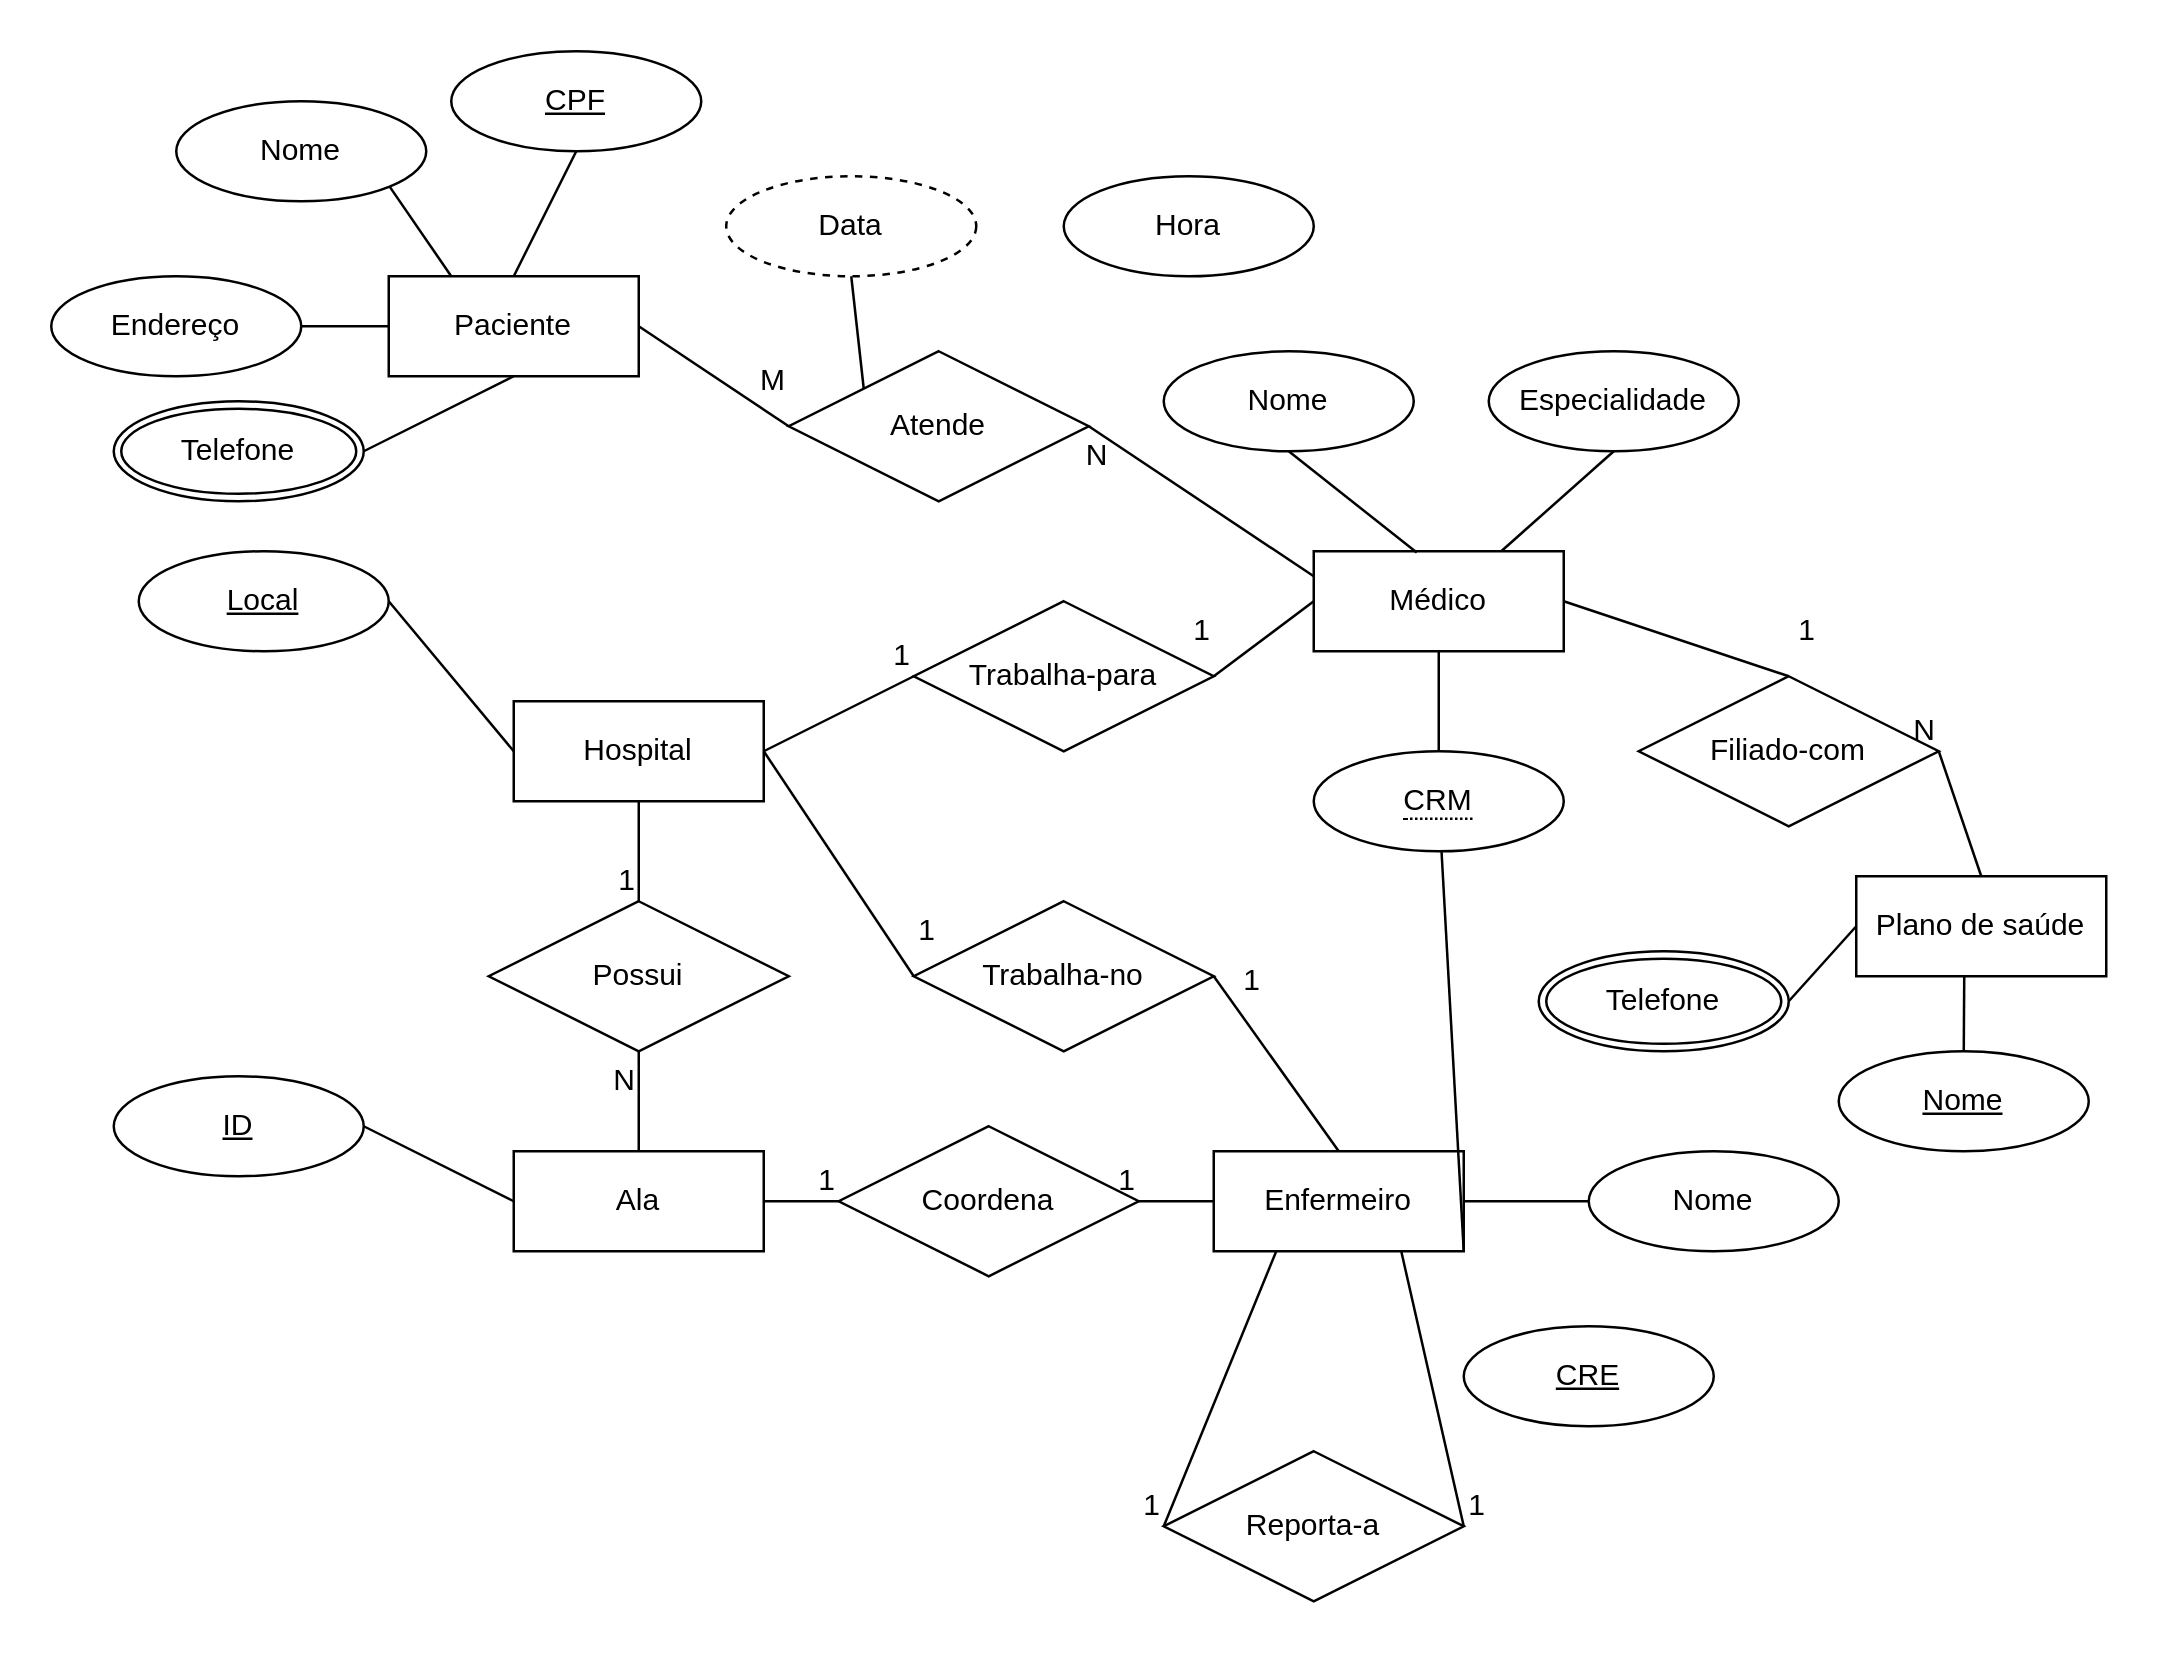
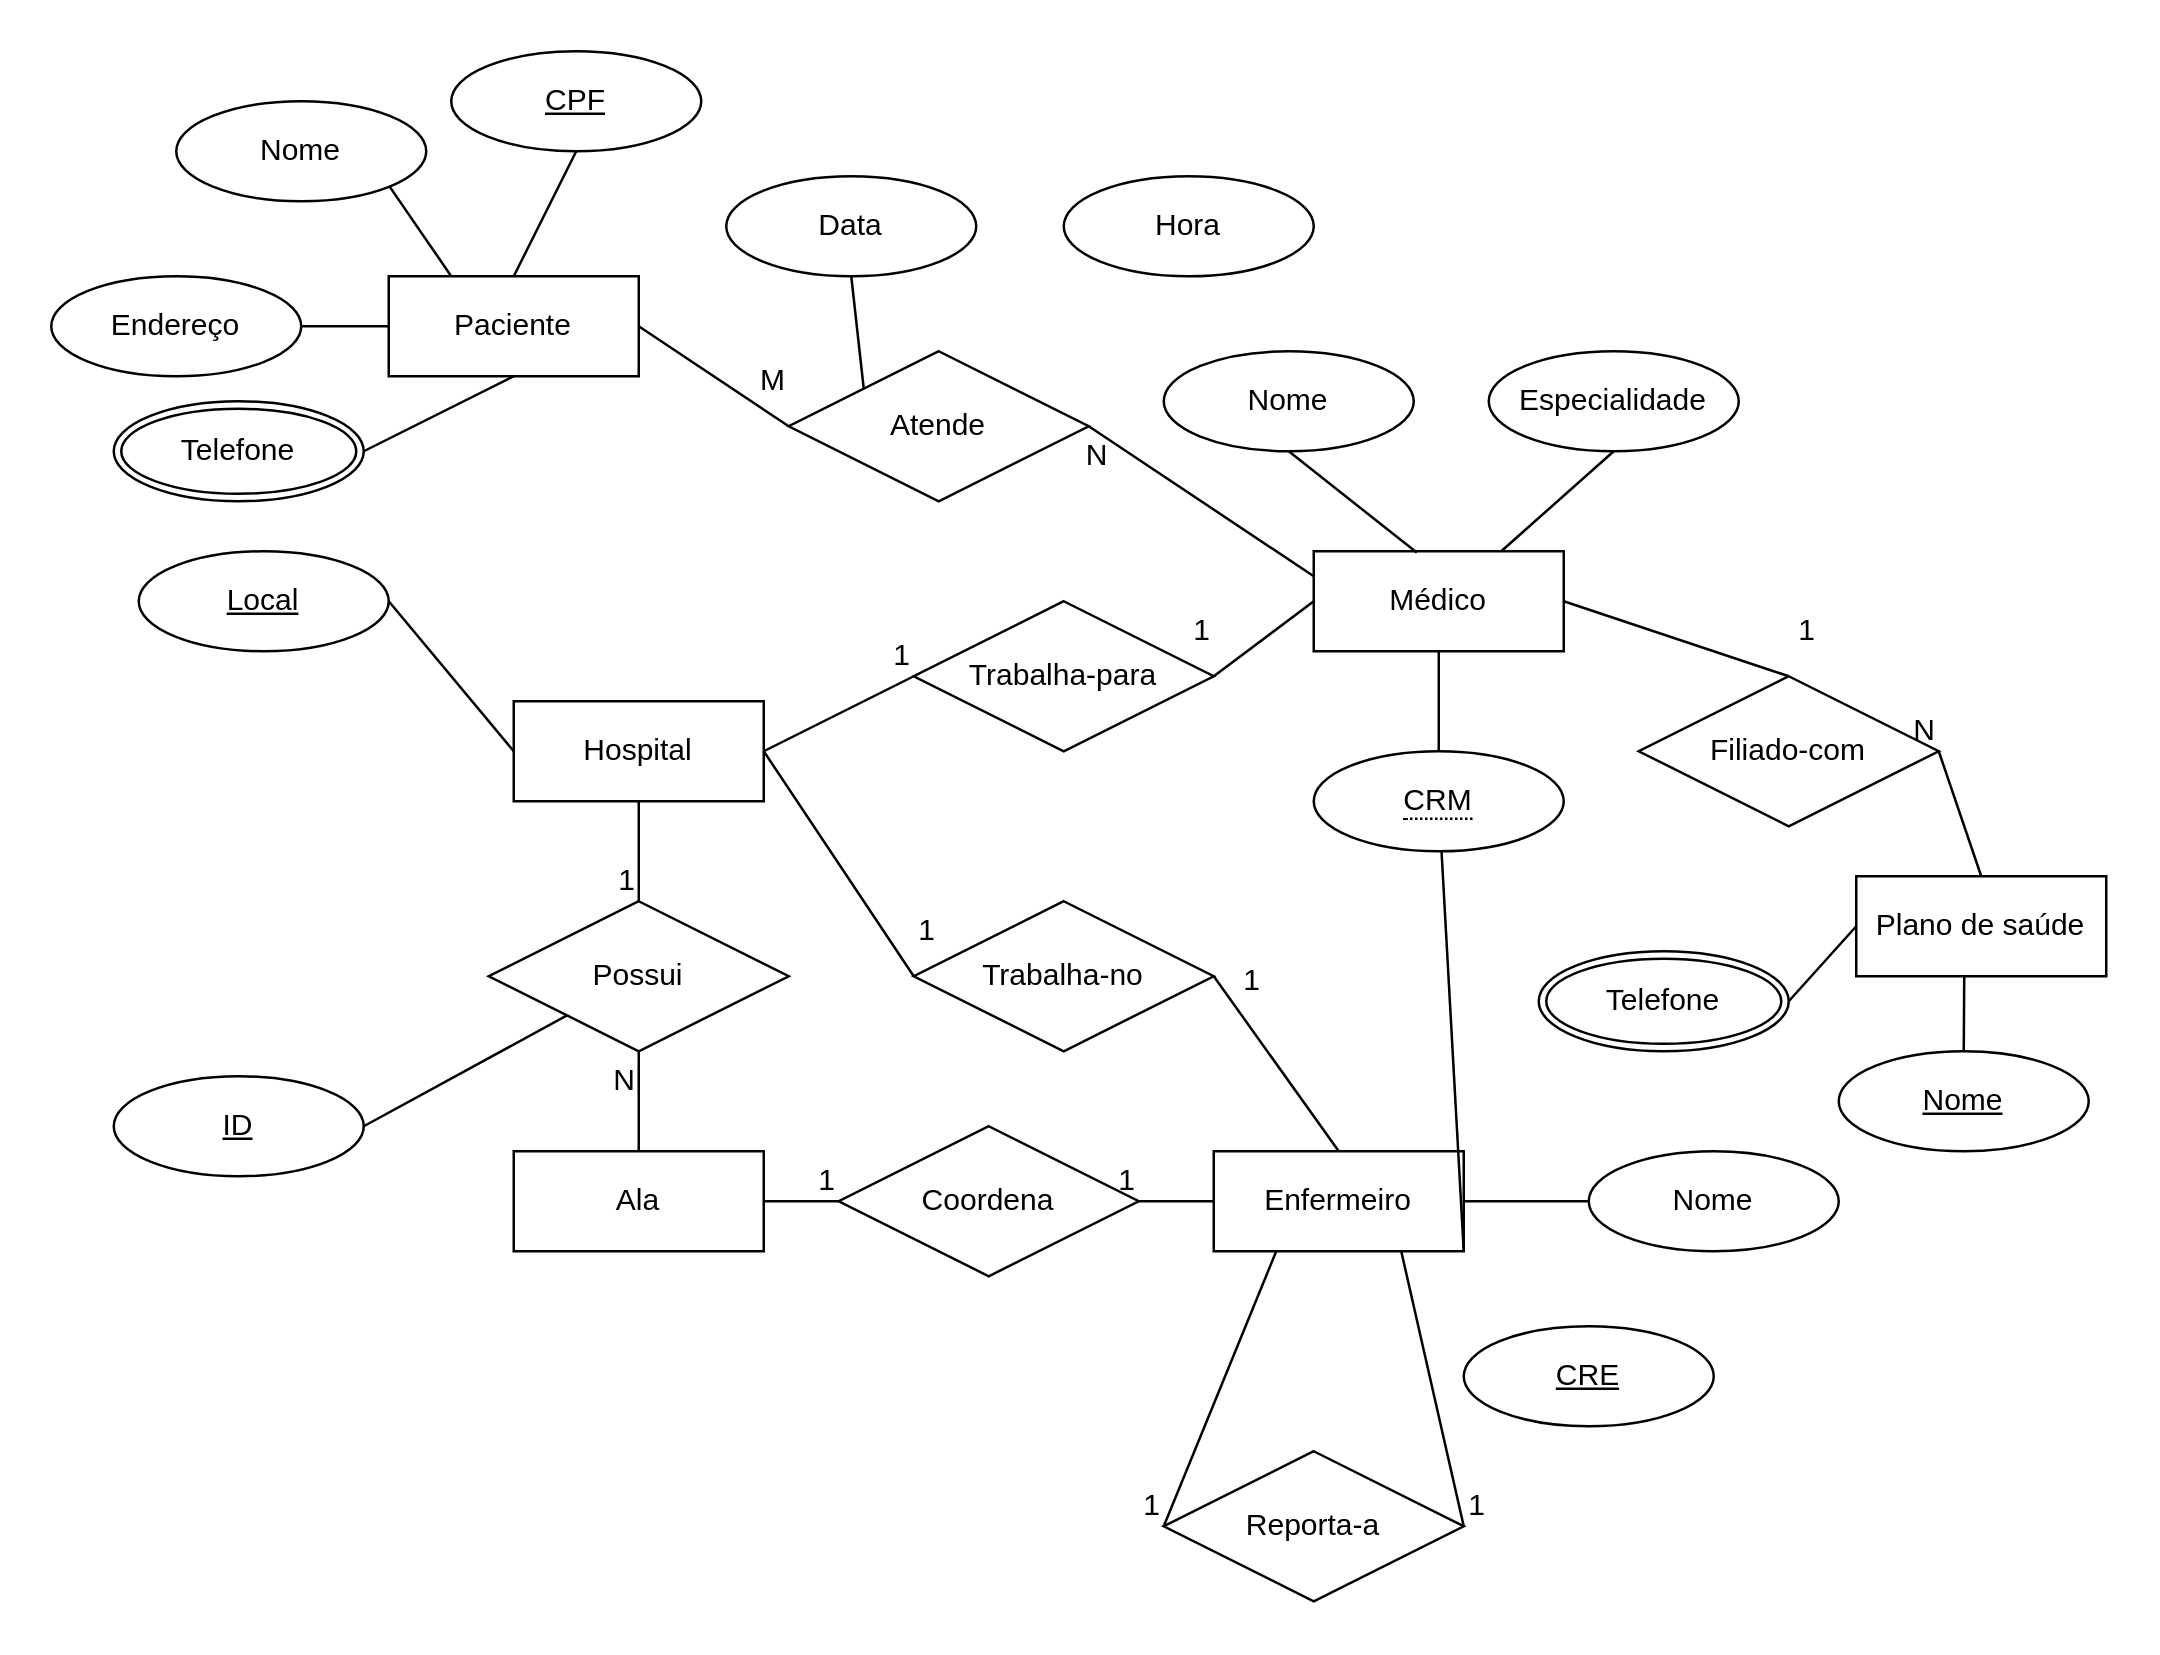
node "Data": style dashed -> solid
edge "ID" -- "Ala": now "ID" -- "Possui"
